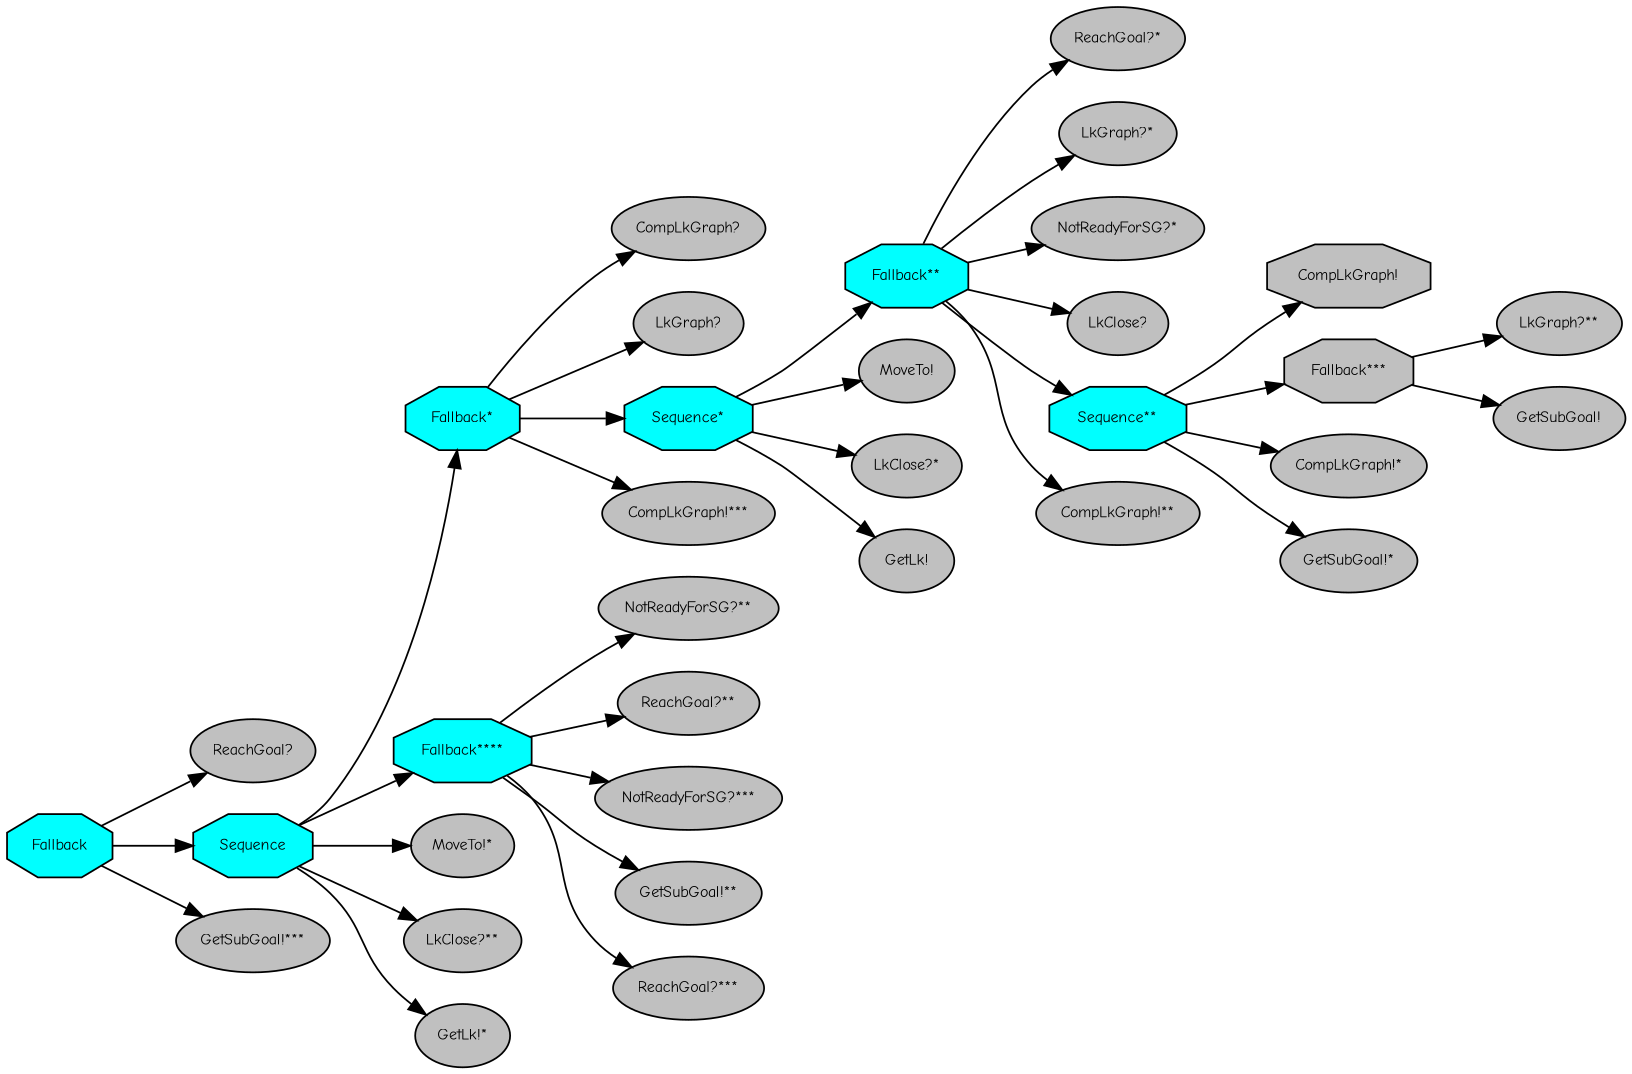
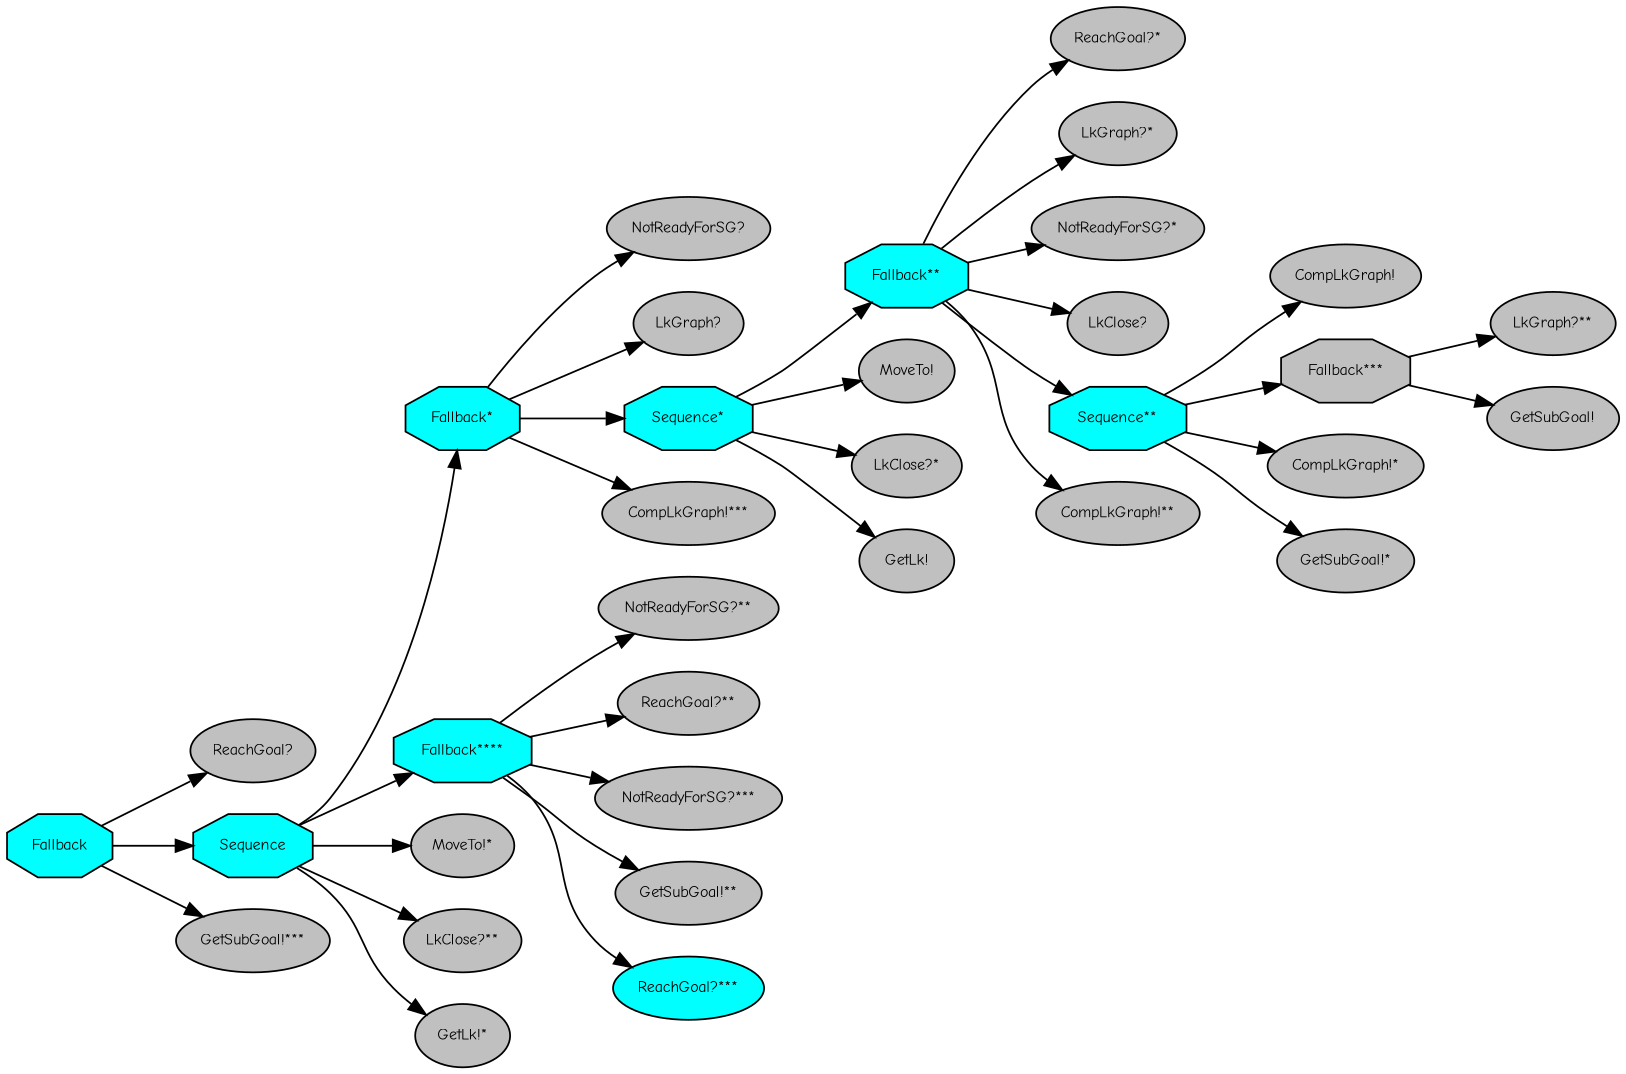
node "CompLkGraph?": label "CompLkGraph?" -> "NotReadyForSG?"
node "CompLkGraph!": shape octagon -> ellipse
node "ReachGoal?***": fillcolor gray -> cyan
